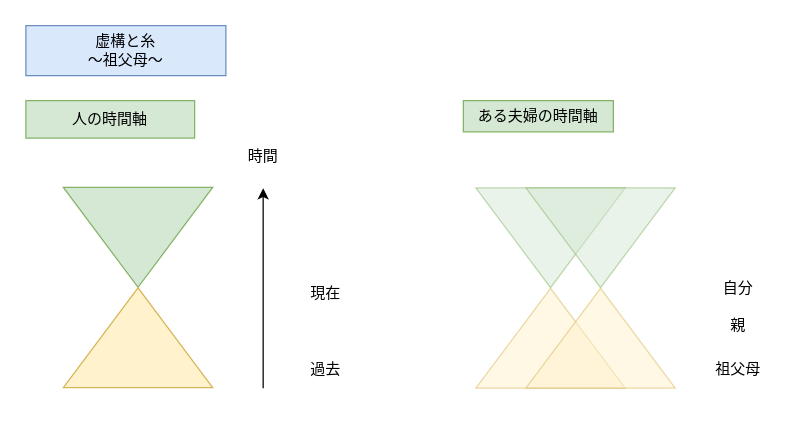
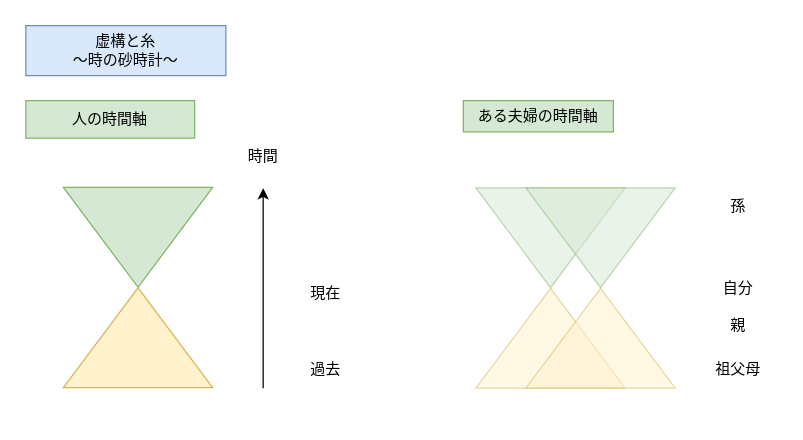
node "虚構と糸 ～祖父母～": label "虚構と糸 ～祖父母～" -> "虚構と糸 ～時の砂時計～"
node "孫": added
